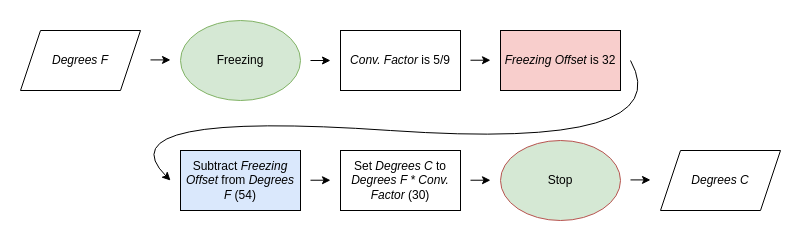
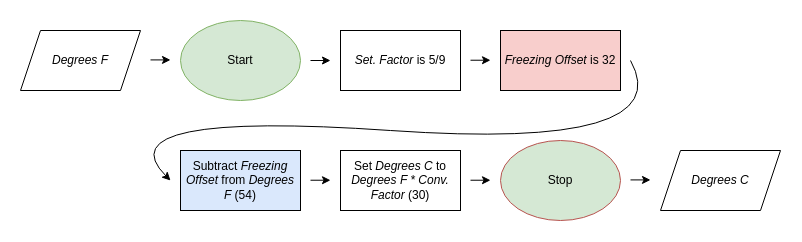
node "Freezing": label "Freezing" -> "Start"
node "Conv. Factor is 5/9": label "Conv. Factor is 5/9" -> "Set. Factor is 5/9"
